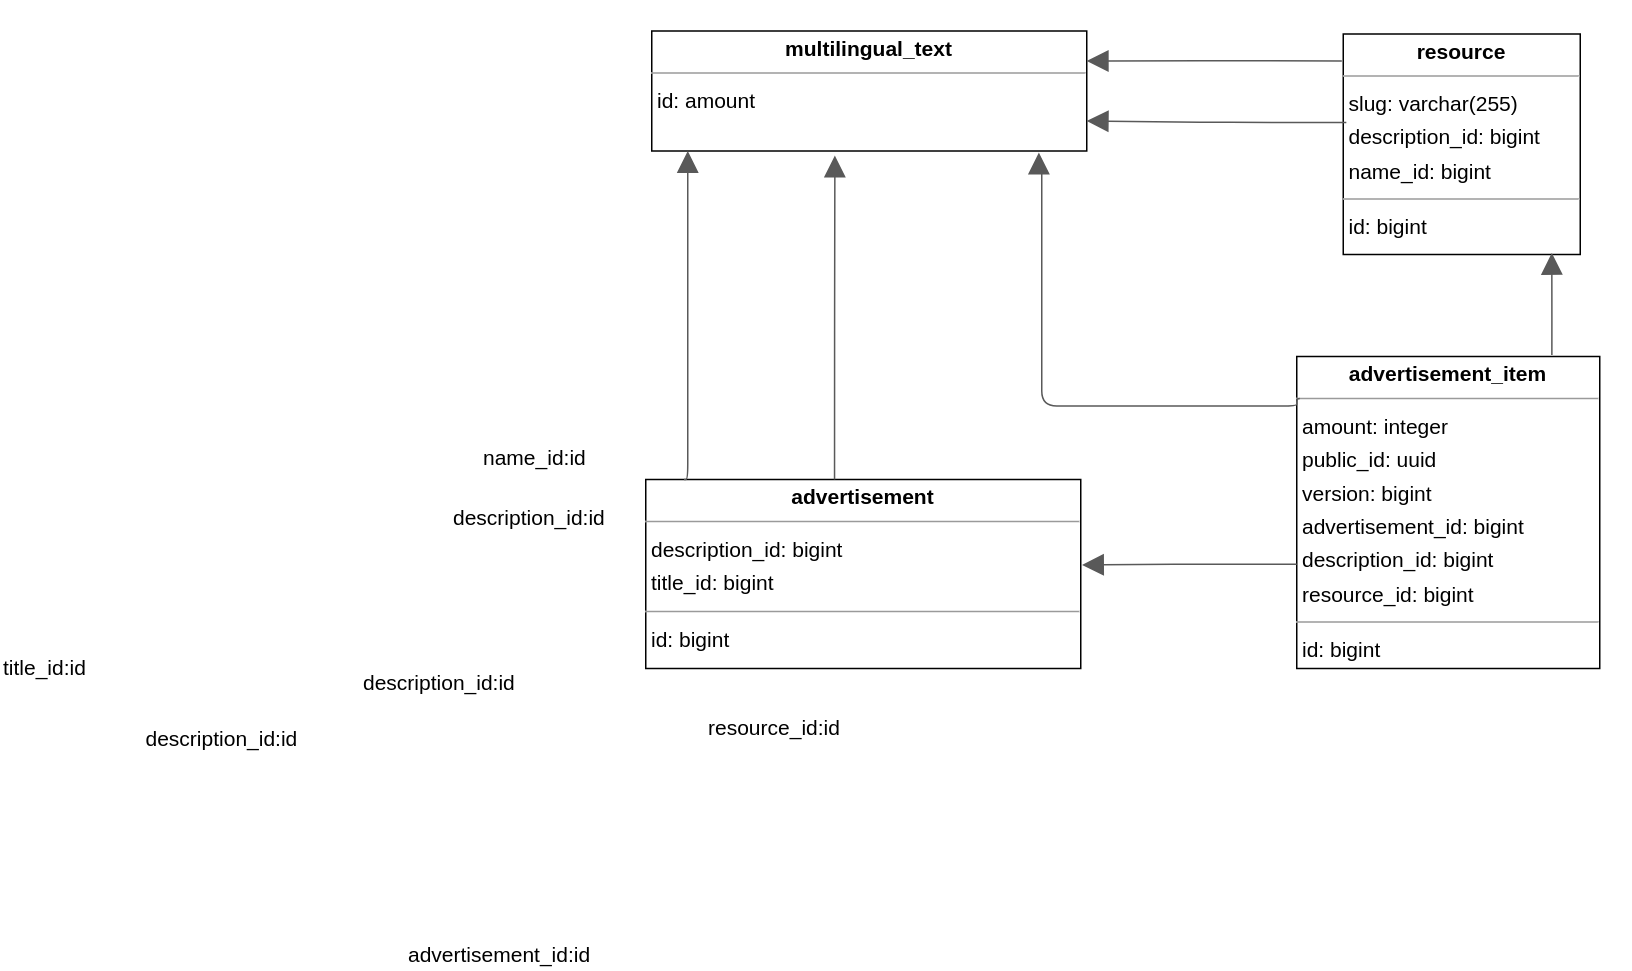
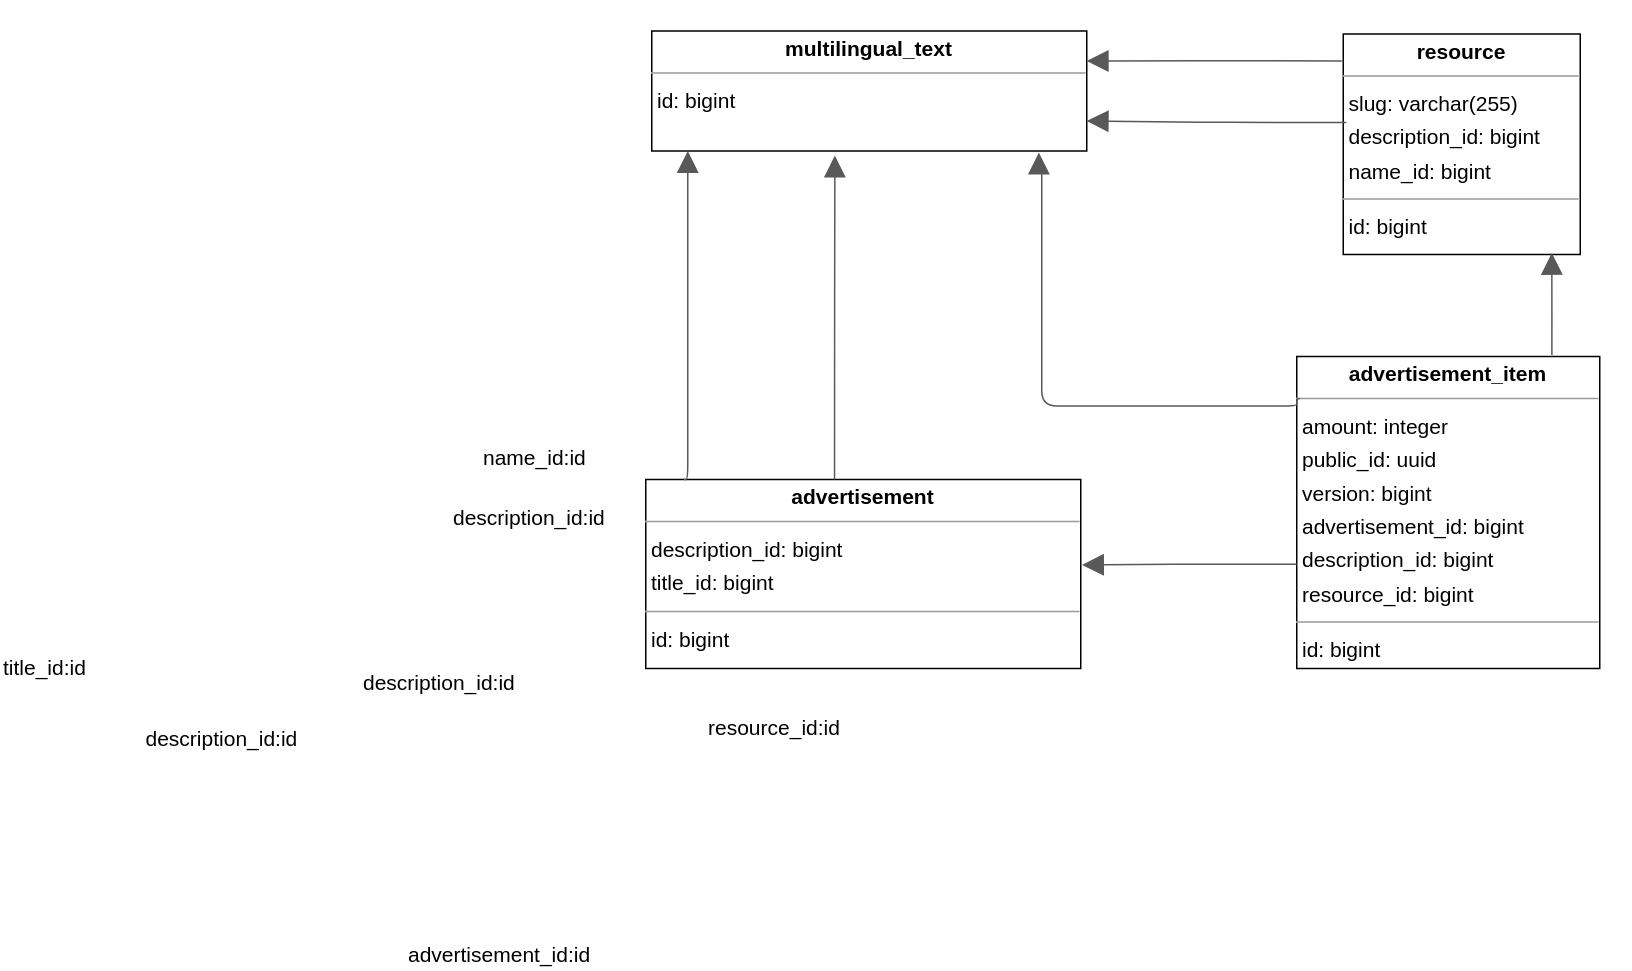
node "multilingual_text id: amount": label "multilingual_text id: amount" -> "multilingual_text id: bigint"
